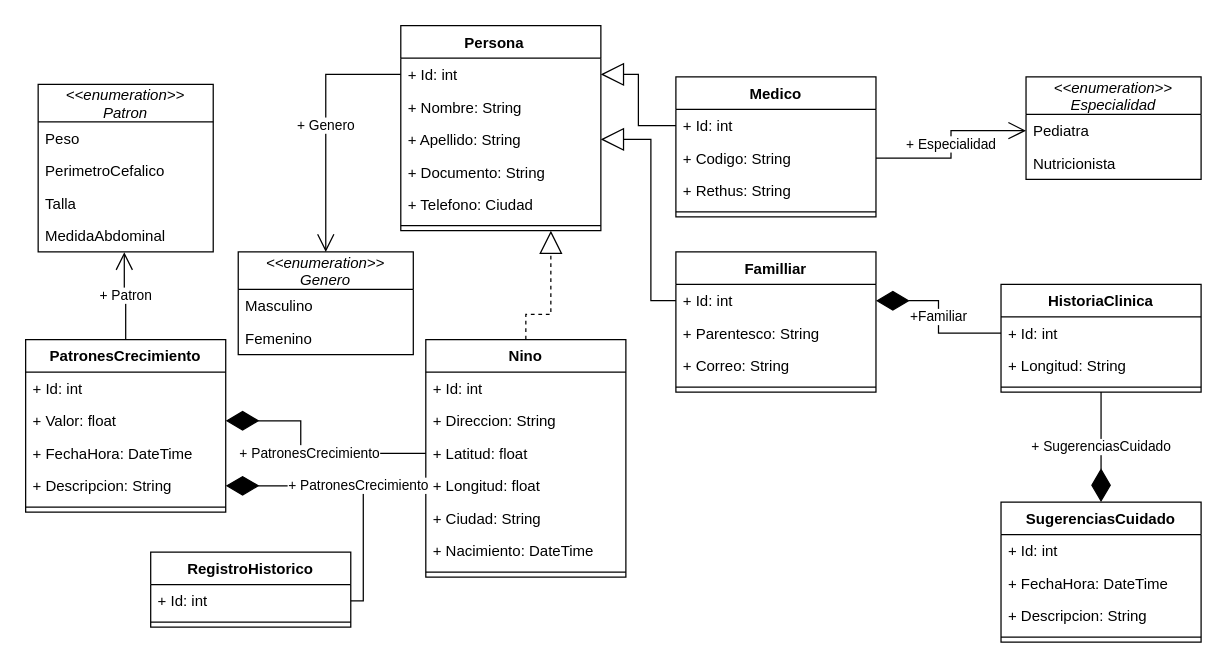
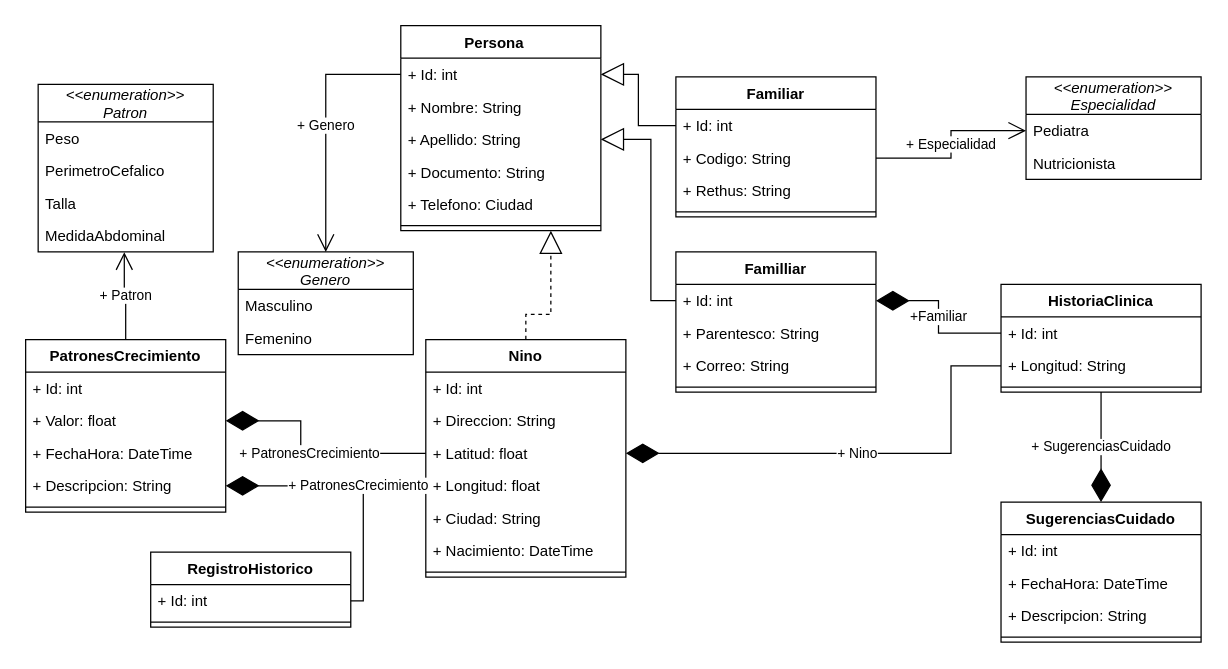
node "Medico": label "Medico" -> "Familiar"
edge "+ Longitud: String" -> "+ Latitud: float": added, label "+ Nino"
